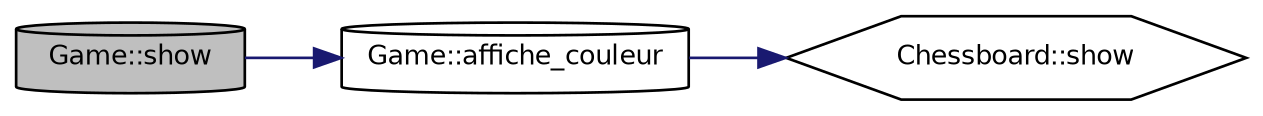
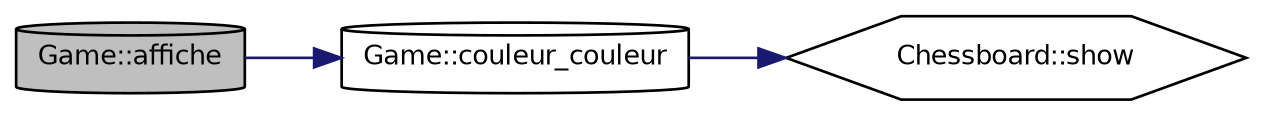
node "Game::show": label "Game::show" -> "Game::affiche"
node "Game::affiche_couleur": label "Game::affiche_couleur" -> "Game::couleur_couleur"
